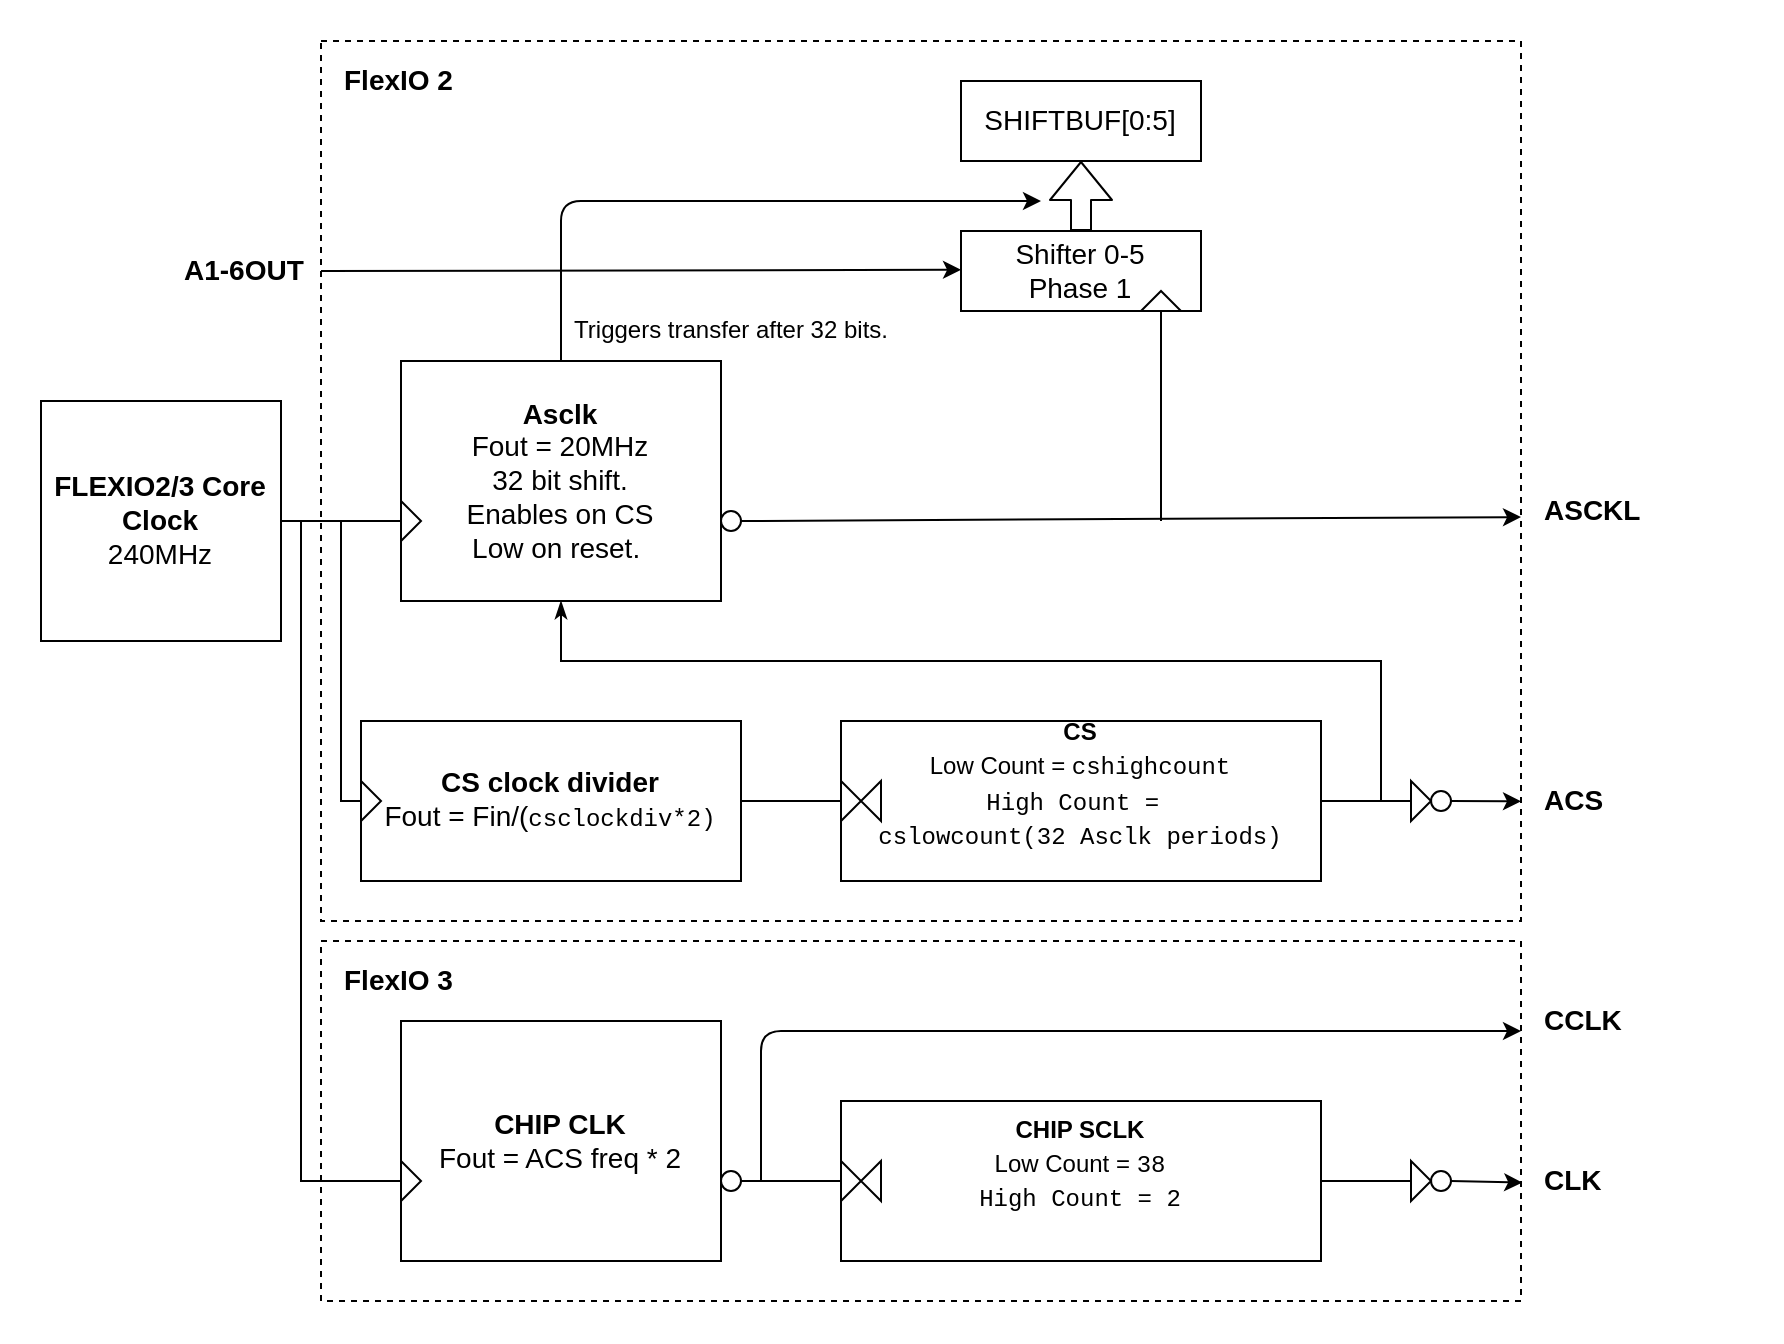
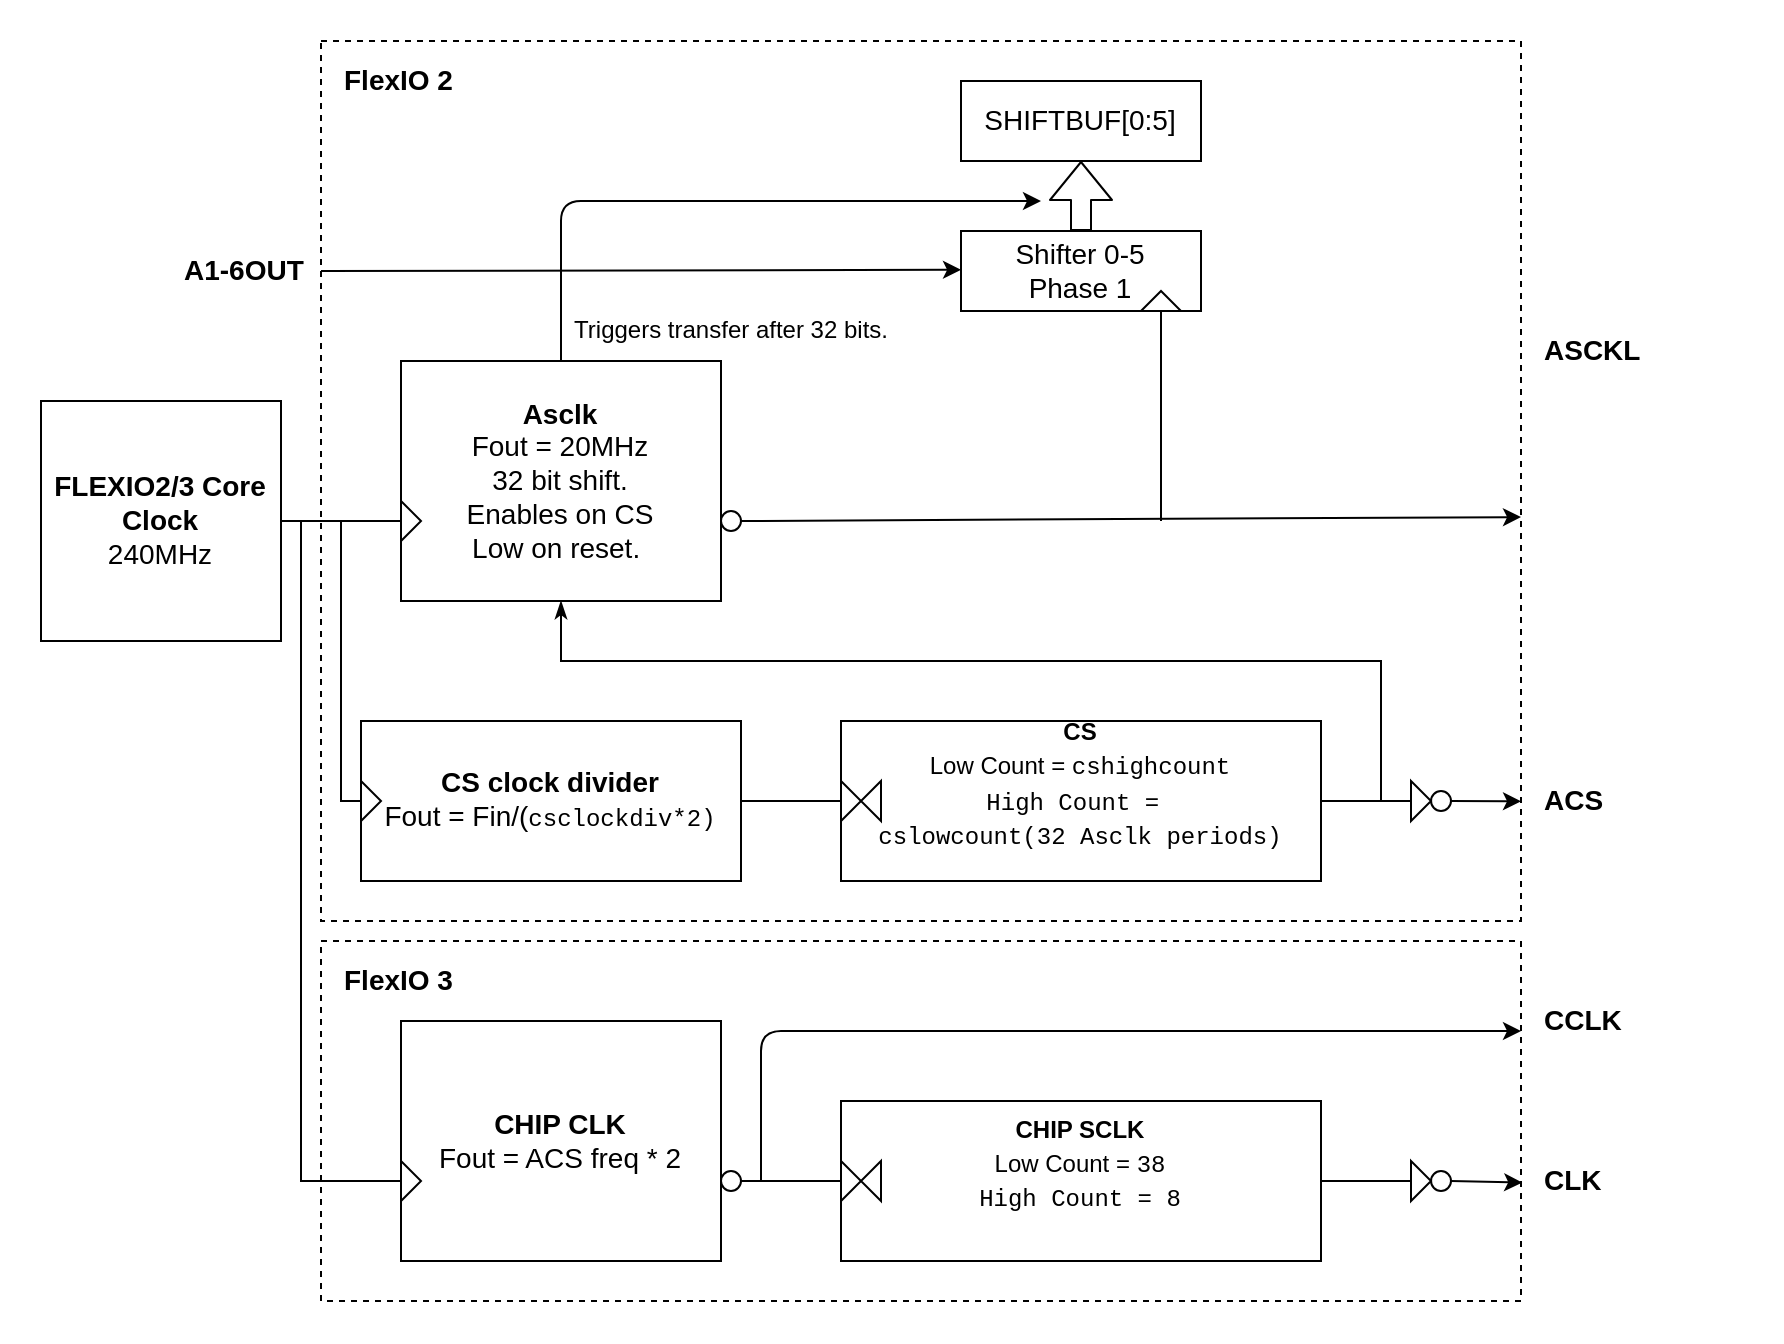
node "ASCKL": moved (1641, 511) -> (1641, 351)
node "CHIP SCLK Low Count = 38 High Count = 2": label "CHIP SCLK Low Count = 38 High Count = 2" -> "CHIP SCLK Low Count = 38 High Count = 8"
